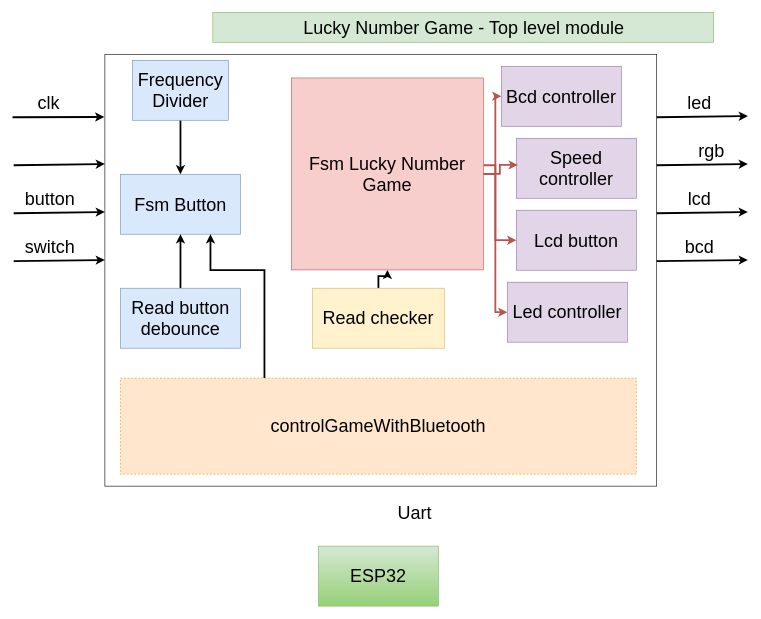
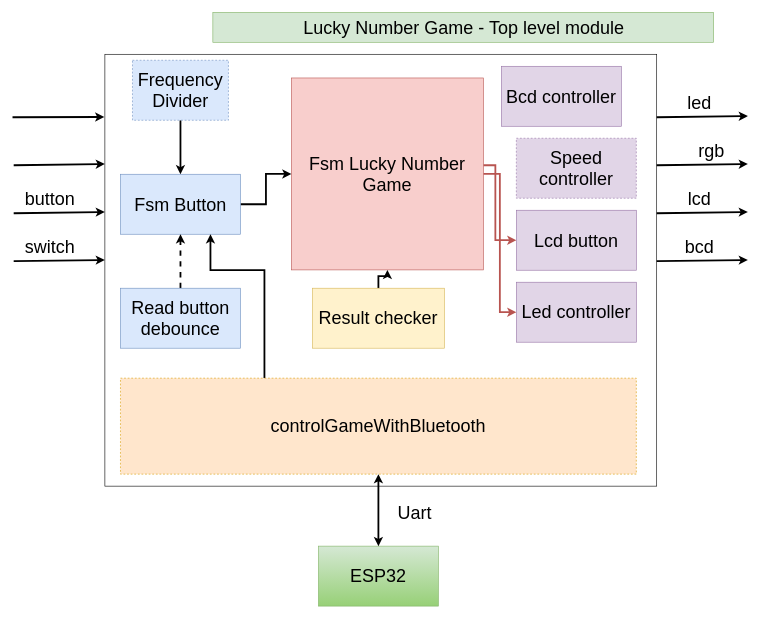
node "Frequency Divider": style solid -> dashed
node "clk": removed
edge "Fsm Lucky Number Game" -> "Bcd controller": removed
edge "Fsm Lucky Number Game" -> "Speed controller": removed
node "Speed controller": style solid -> dashed
edge "Fsm Button" -> "Fsm Lucky Number Game": added
edge "Read button debounce" -> "Fsm Button": style solid -> dashed
node "Led controller": moved (567, 312) -> (576, 312)
node "Read checker": label "Read checker" -> "Result checker"
edge "controlGameWithBluetooth" -- "ESP32": added
